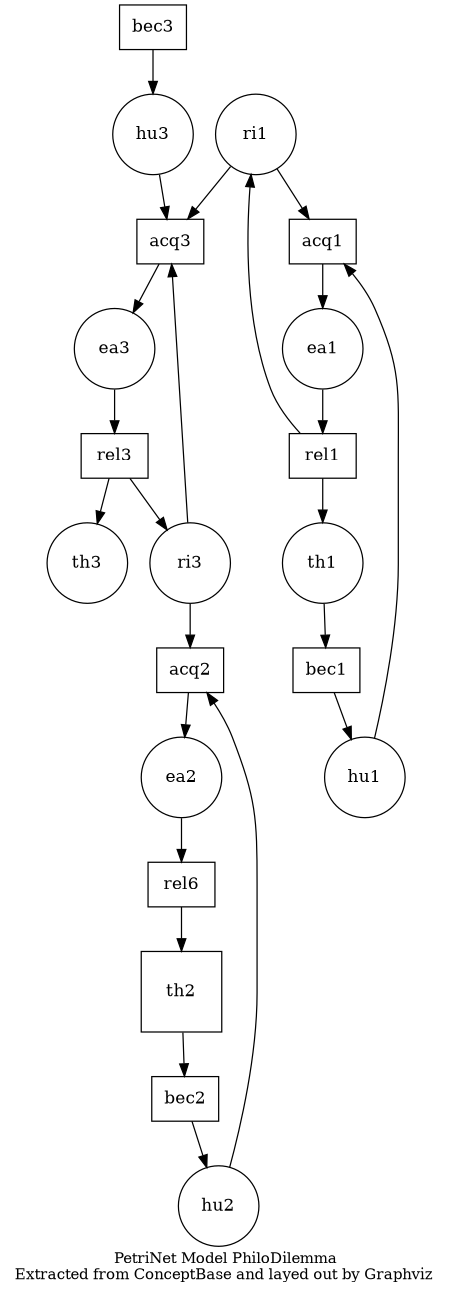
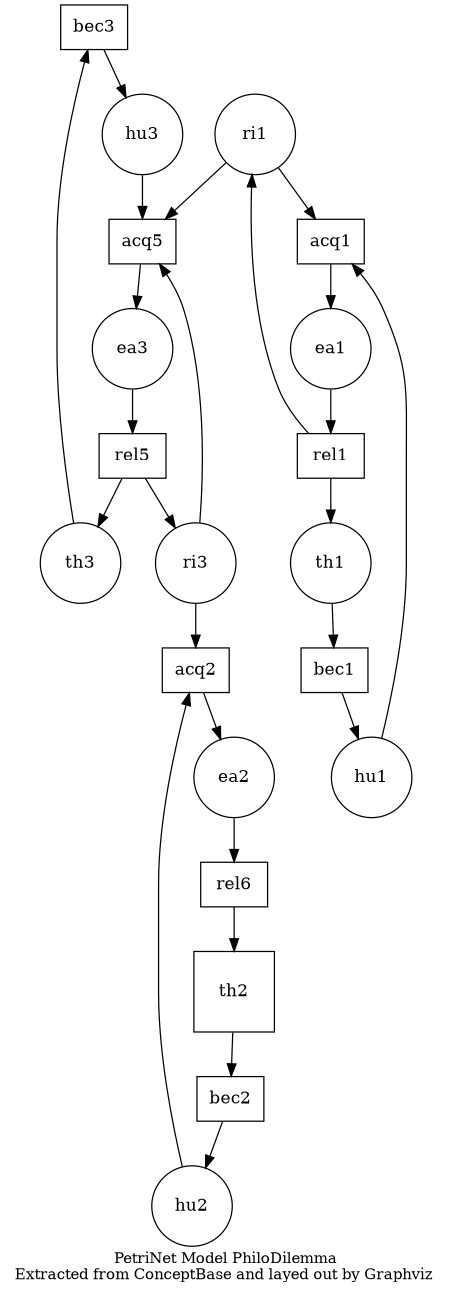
node "acq3": label "acq3" -> "acq5"
edge "th3" -> "bec3": added
node "rel3": label "rel3" -> "rel5"
